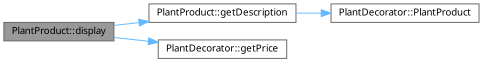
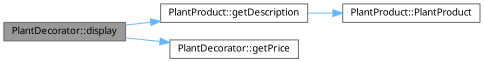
node "PlantDecorator::PlantProduct": label "PlantDecorator::PlantProduct" -> "PlantProduct::PlantProduct"
node "PlantProduct::display": label "PlantProduct::display" -> "PlantDecorator::display"
